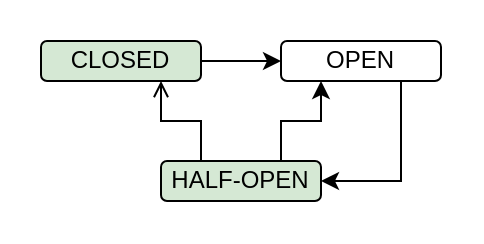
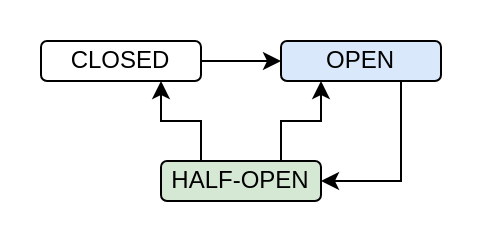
node "CLOSED": fillcolor #d5e8d4 -> #ffffff
node "OPEN": fillcolor #ffffff -> #dae8fc
edge "HALF-OPEN" -> "CLOSED": arrowhead open -> classic
